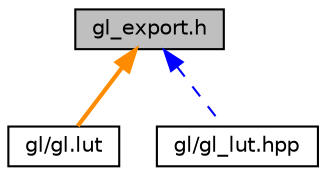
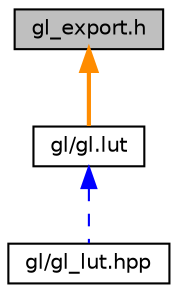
edge "gl/gl_lut.hpp" -> "gl_export.h": now "gl/gl_lut.hpp" -> "gl/gl.lut"
